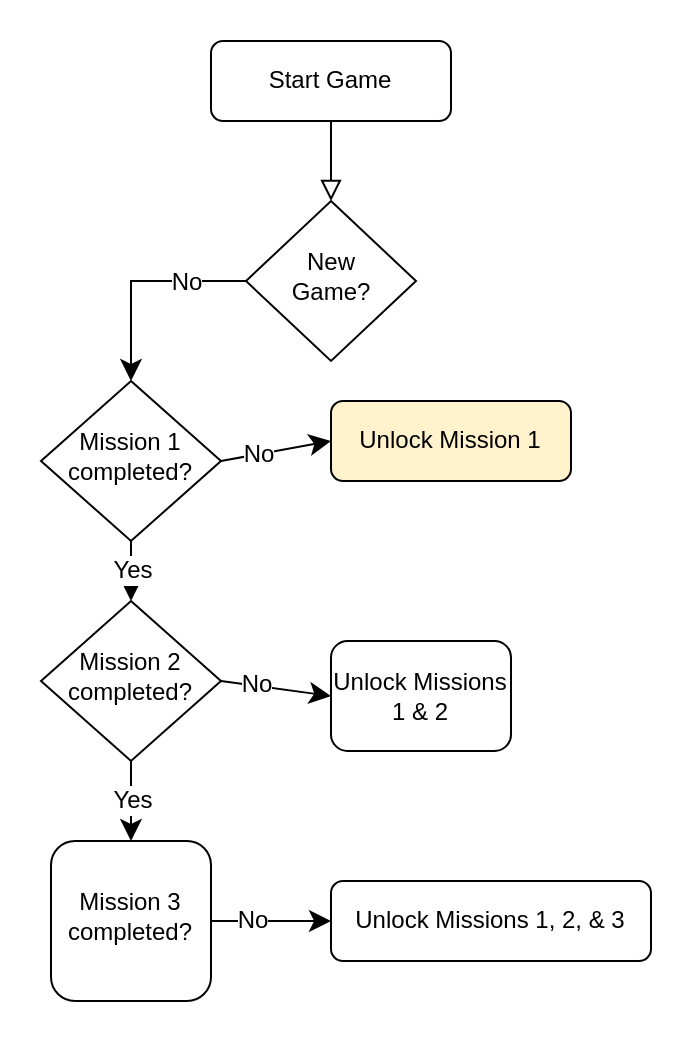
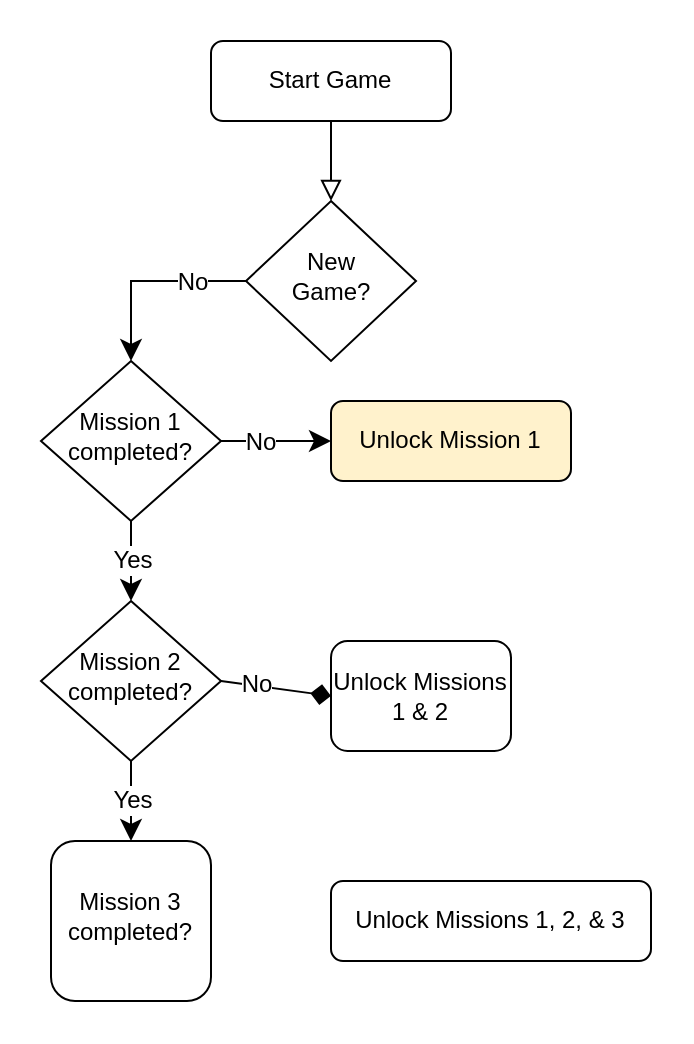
node "Mission 1 completed?": moved (131, 461) -> (131, 441)
edge "Mission 2 completed?" -> "Unlock Missions 1 & 2": arrowhead classic -> diamond
edge "Mission 3 completed?" -> "Unlock Missions 1, 2, & 3": removed, label "No"
